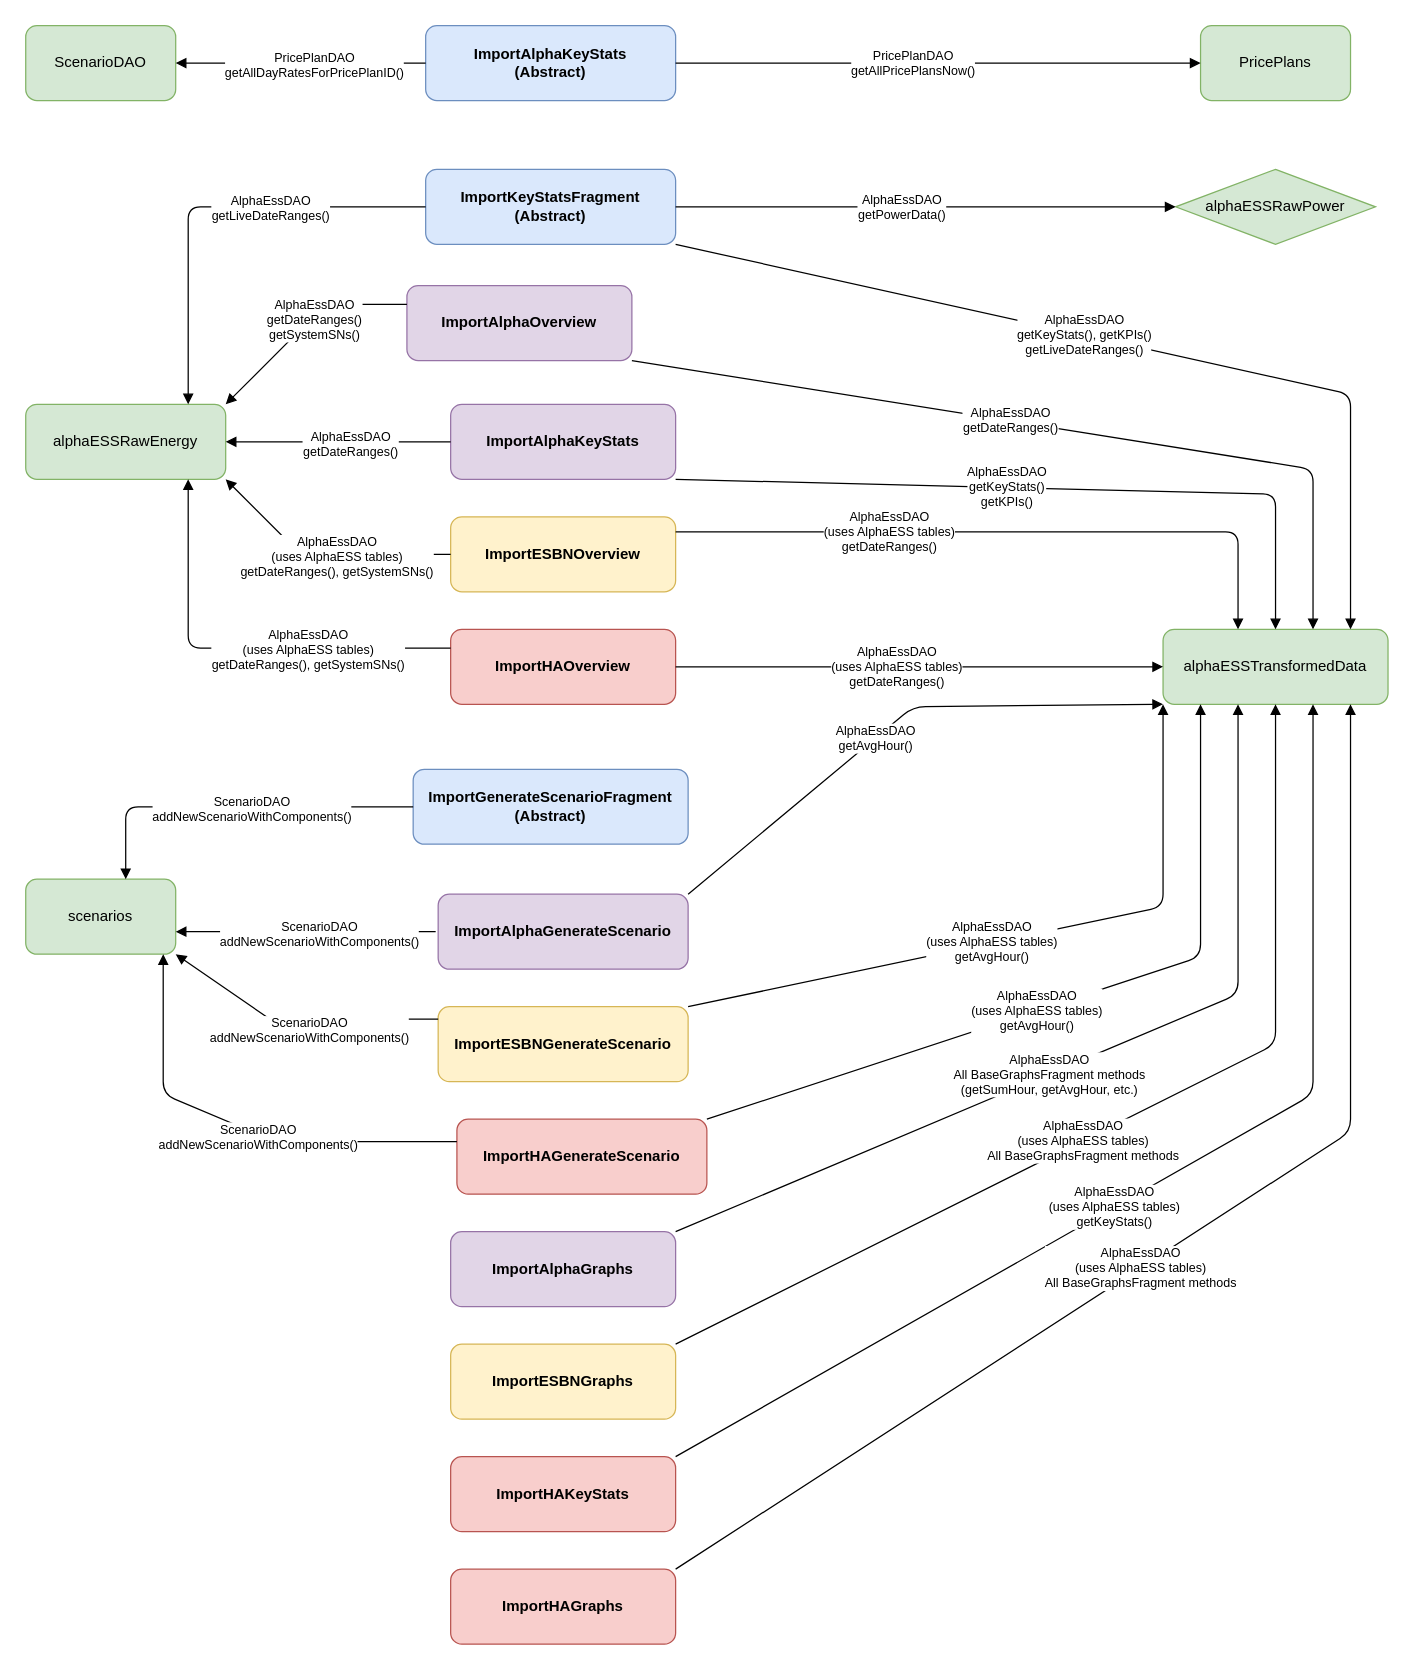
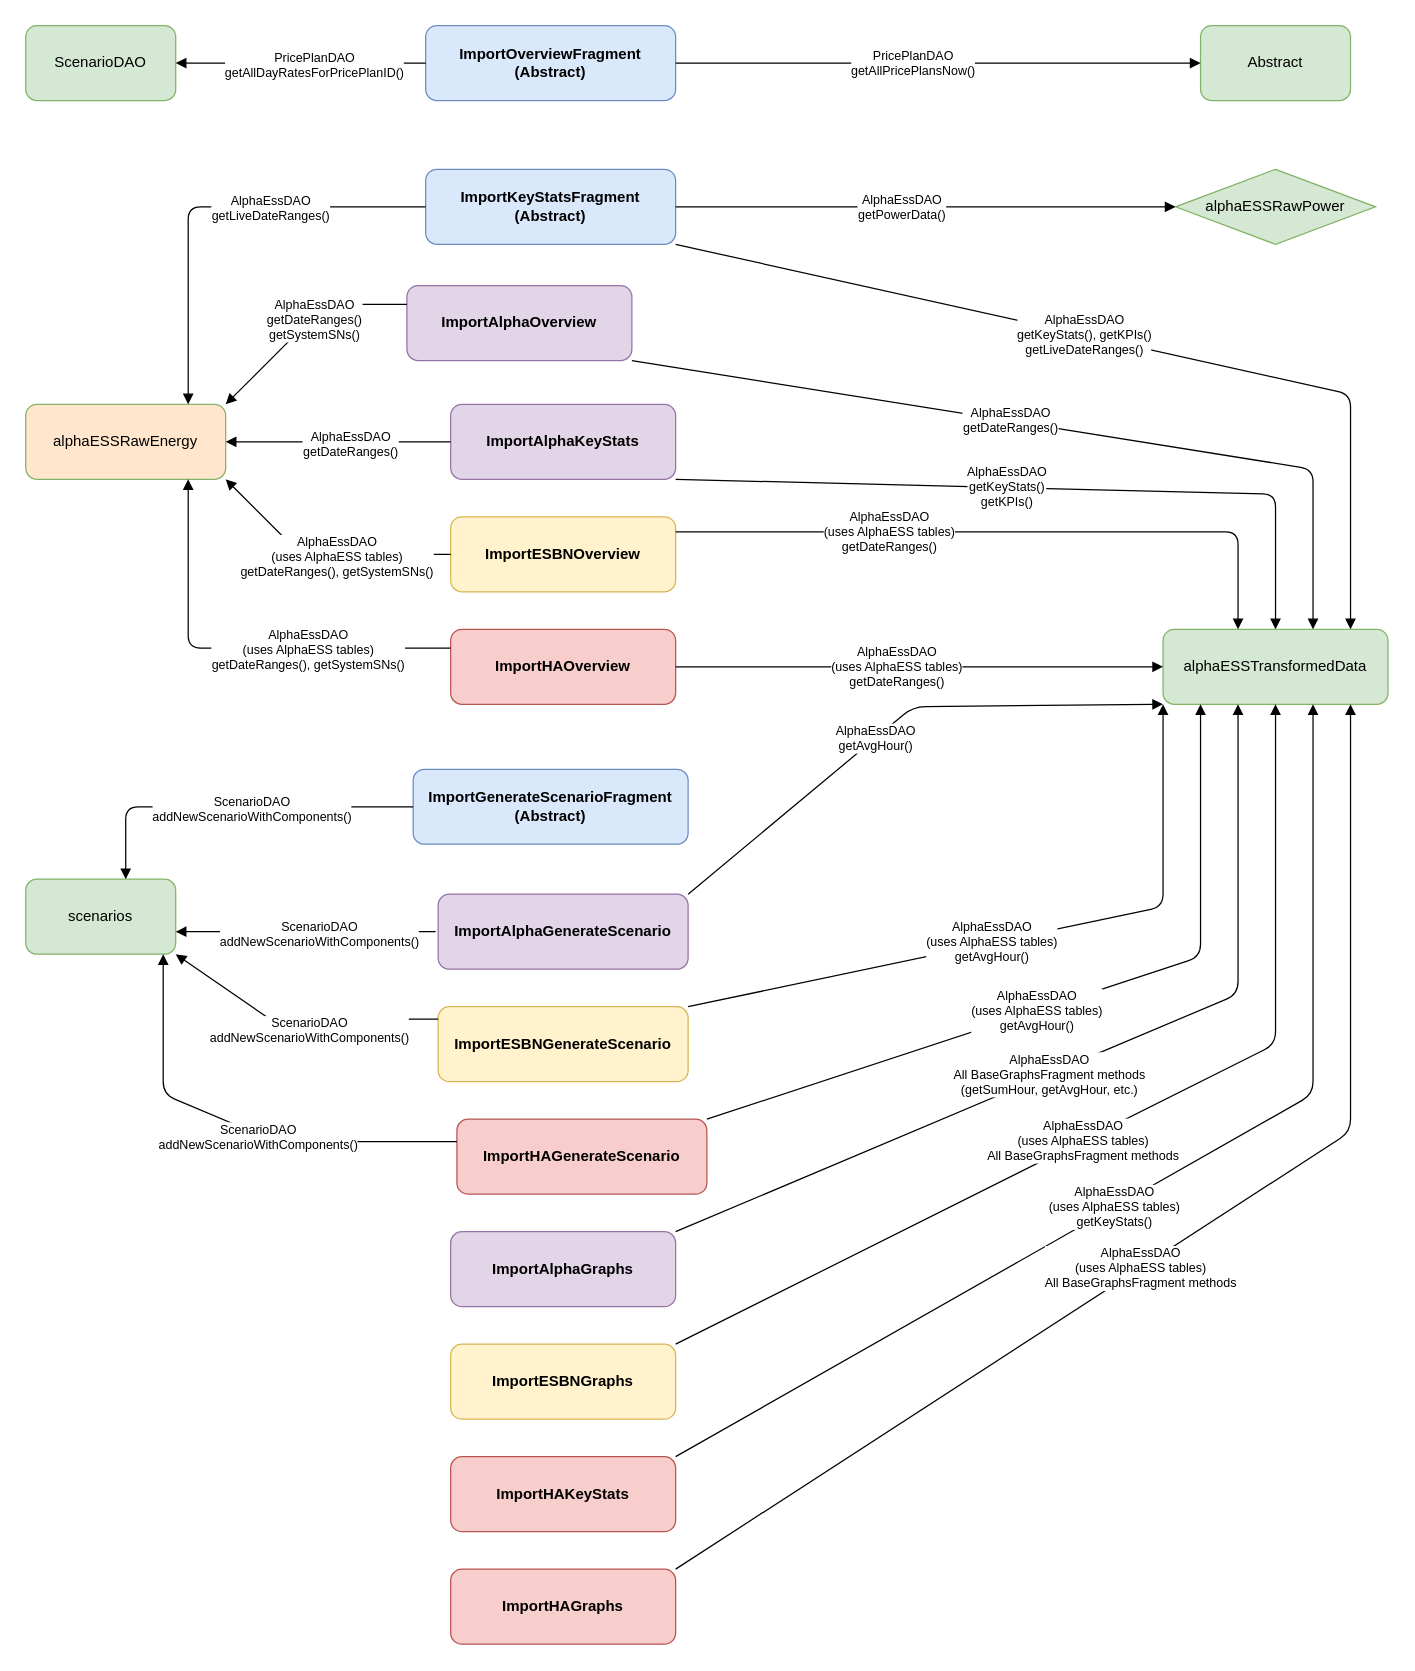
node "ImportAlphaKeyStats (Abstract)": label "ImportAlphaKeyStats (Abstract)" -> "ImportOverviewFragment (Abstract)"
node "PricePlans": label "PricePlans" -> "Abstract"
node "alphaESSRawEnergy": fillcolor #d5e8d4 -> #ffe6cc
